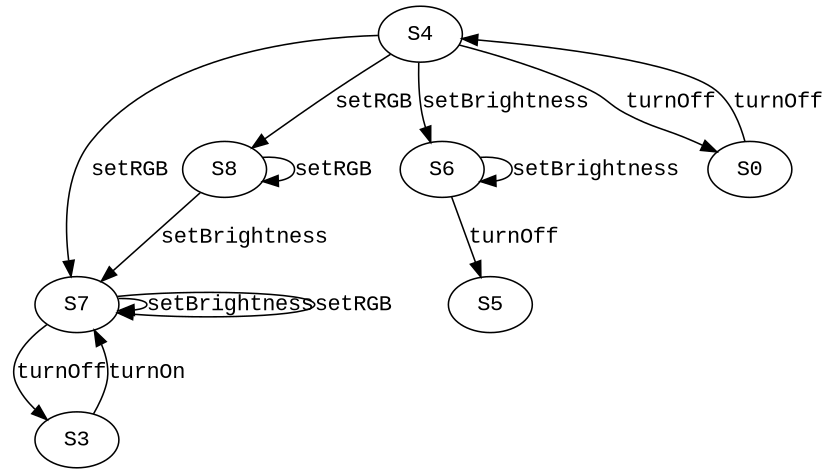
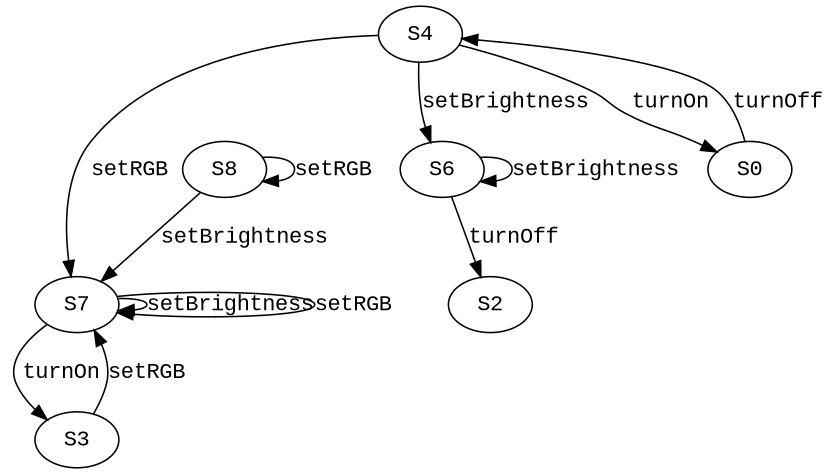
edge "S4" -> "S8": removed, label "setRGB"
edge "S4" -> "S0": label "turnOff" -> "turnOn"
node "S5": label "S5" -> "S2"
edge "S7" -> "S3": label "turnOff" -> "turnOn"
edge "S3" -> "S7": label "turnOn" -> "setRGB"
